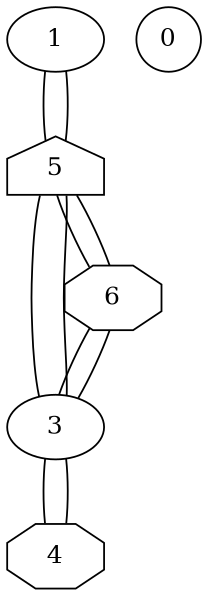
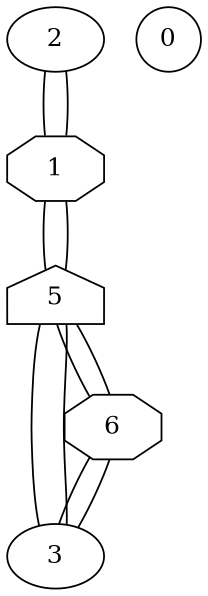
node "2": added
node "1": shape ellipse -> octagon
node "4": removed
